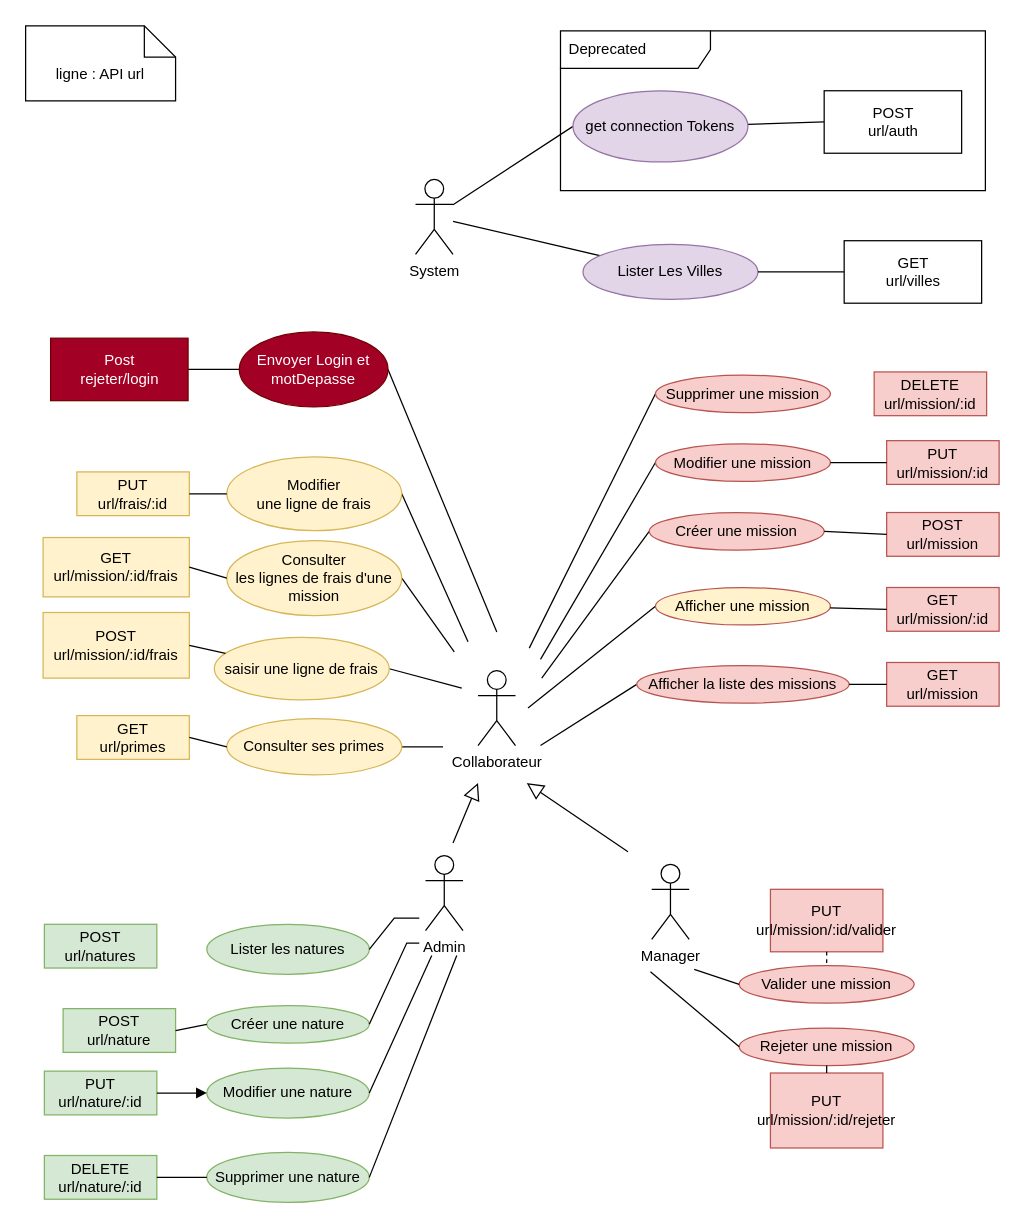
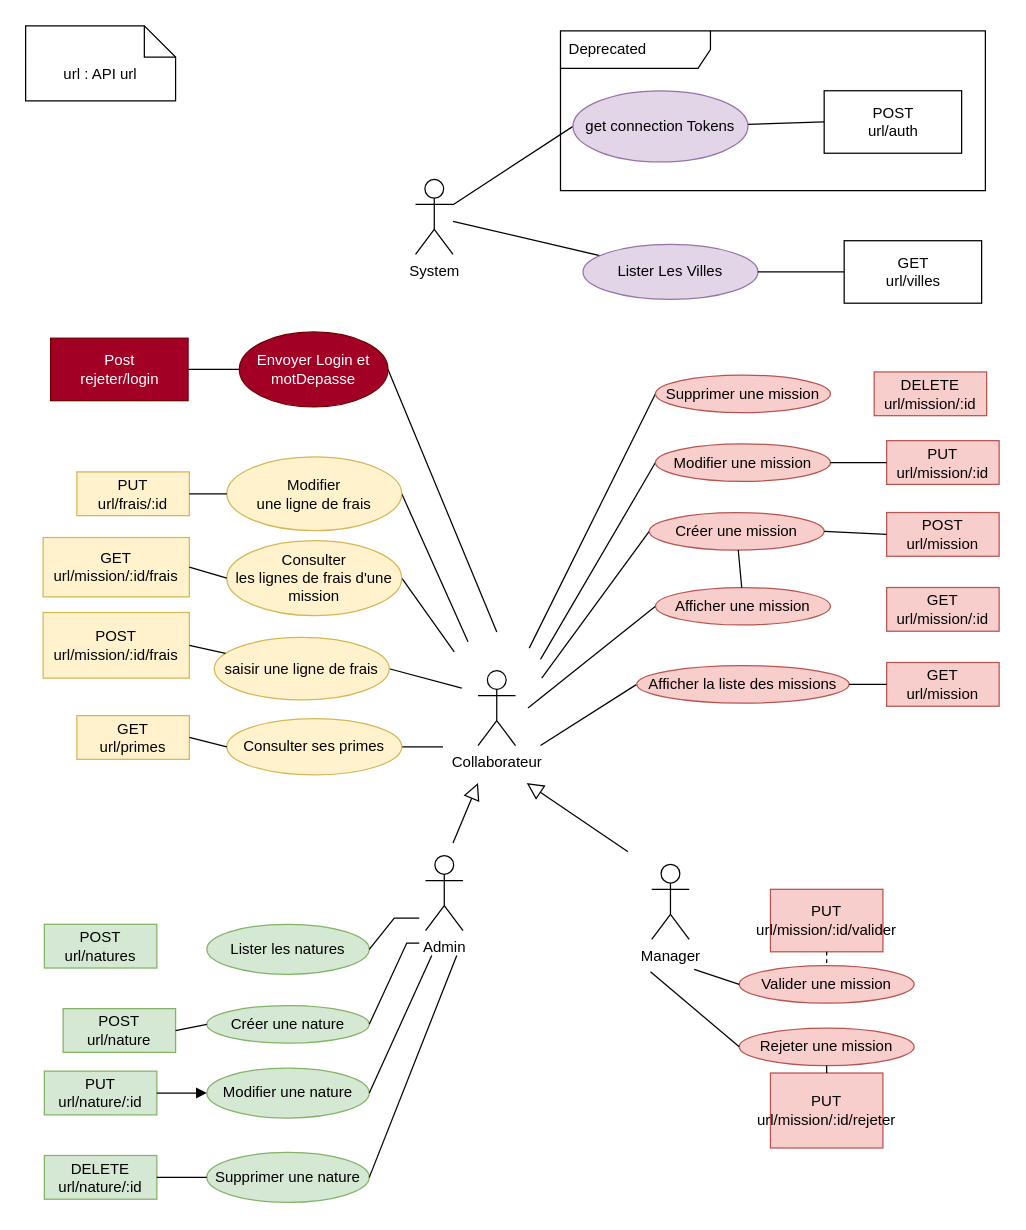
node "ligne : API url": label "ligne : API url" -> "url : API url"
node "Afficher une mission": fillcolor #fff2cc -> #f8cecc
edge "Afficher une mission" -- "GET url/mission/:id": now "Afficher une mission" -- "Créer une mission"
